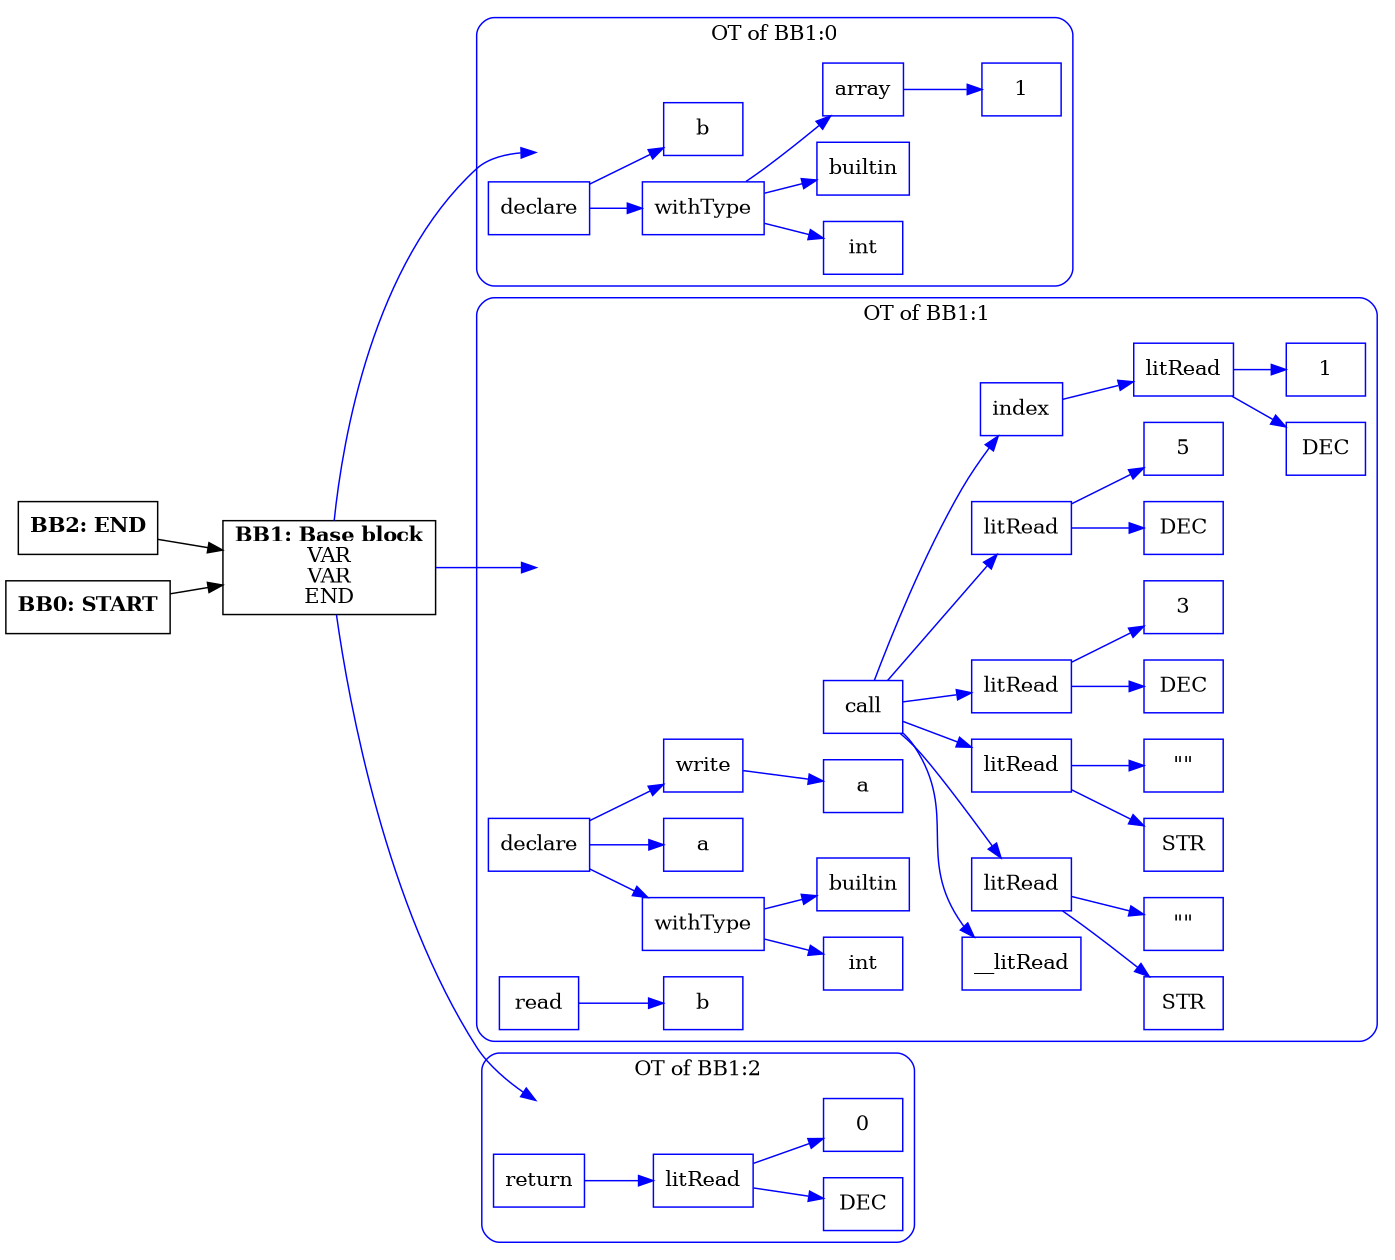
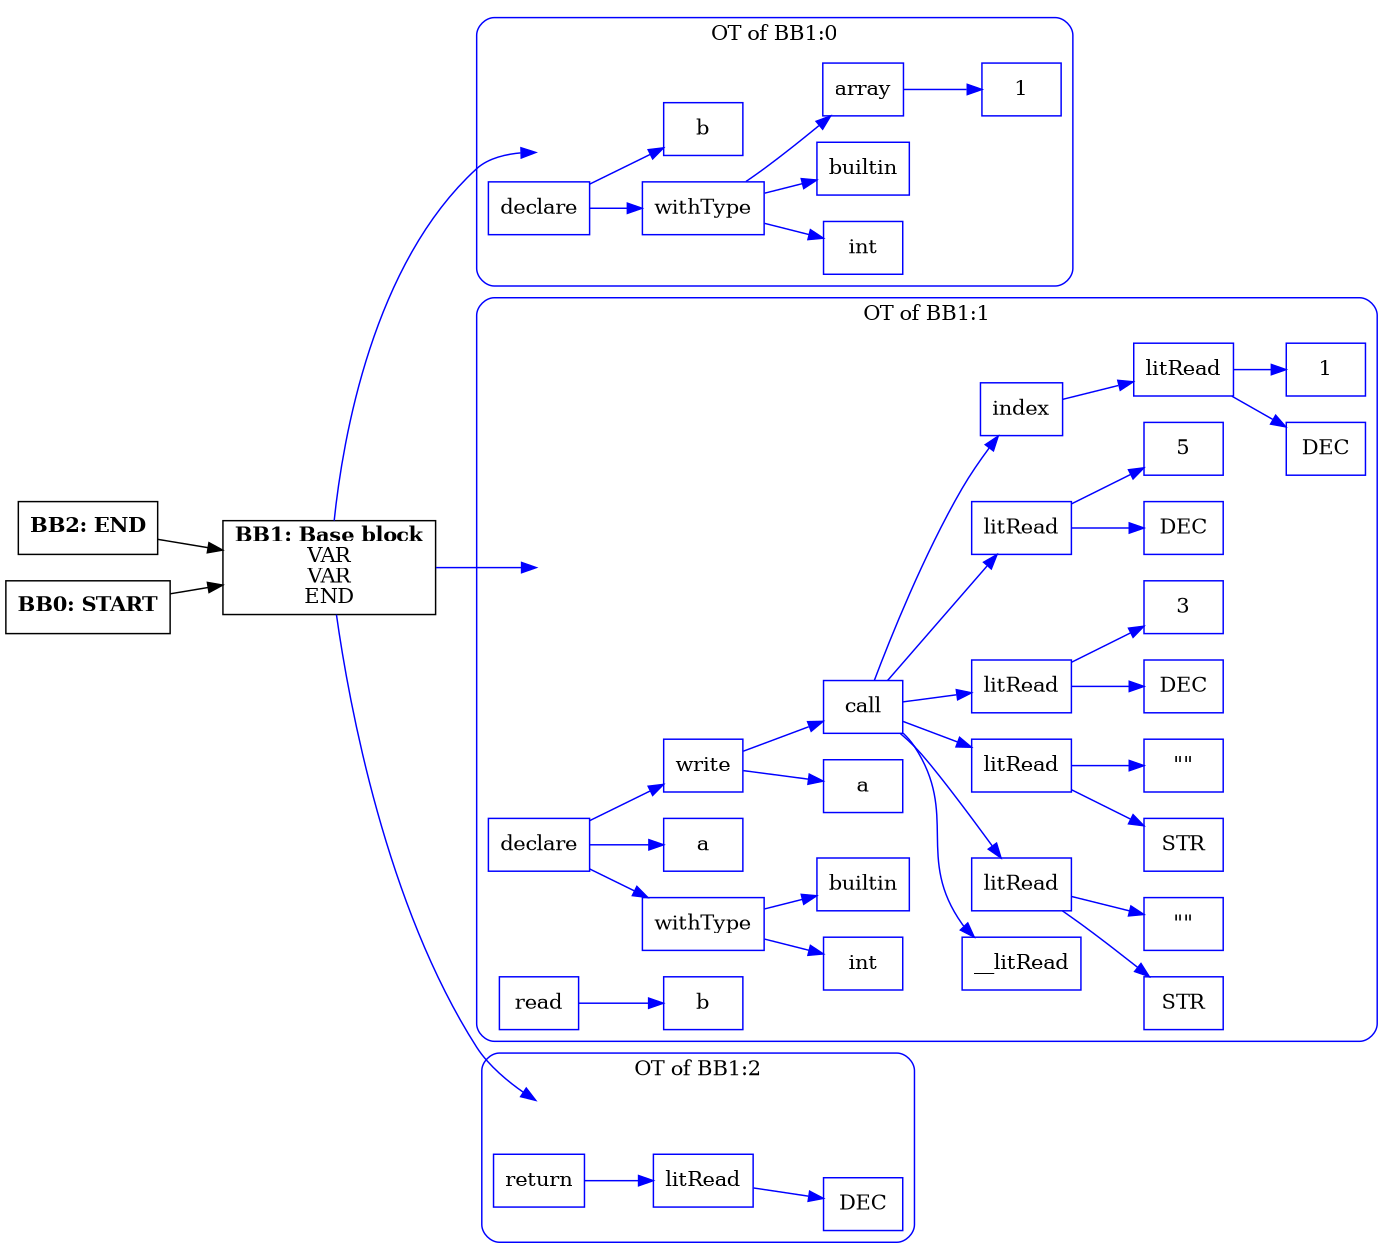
edge "write" -> "call": added
node "0": removed
